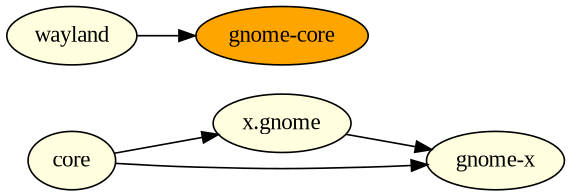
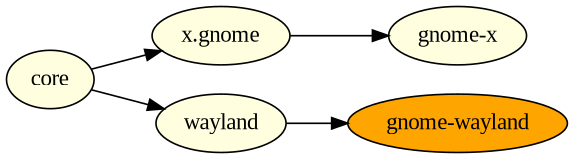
node "gnome-core": label "gnome-core" -> "gnome-wayland"
edge "core" -> "gnome-x": now "core" -> "wayland"
